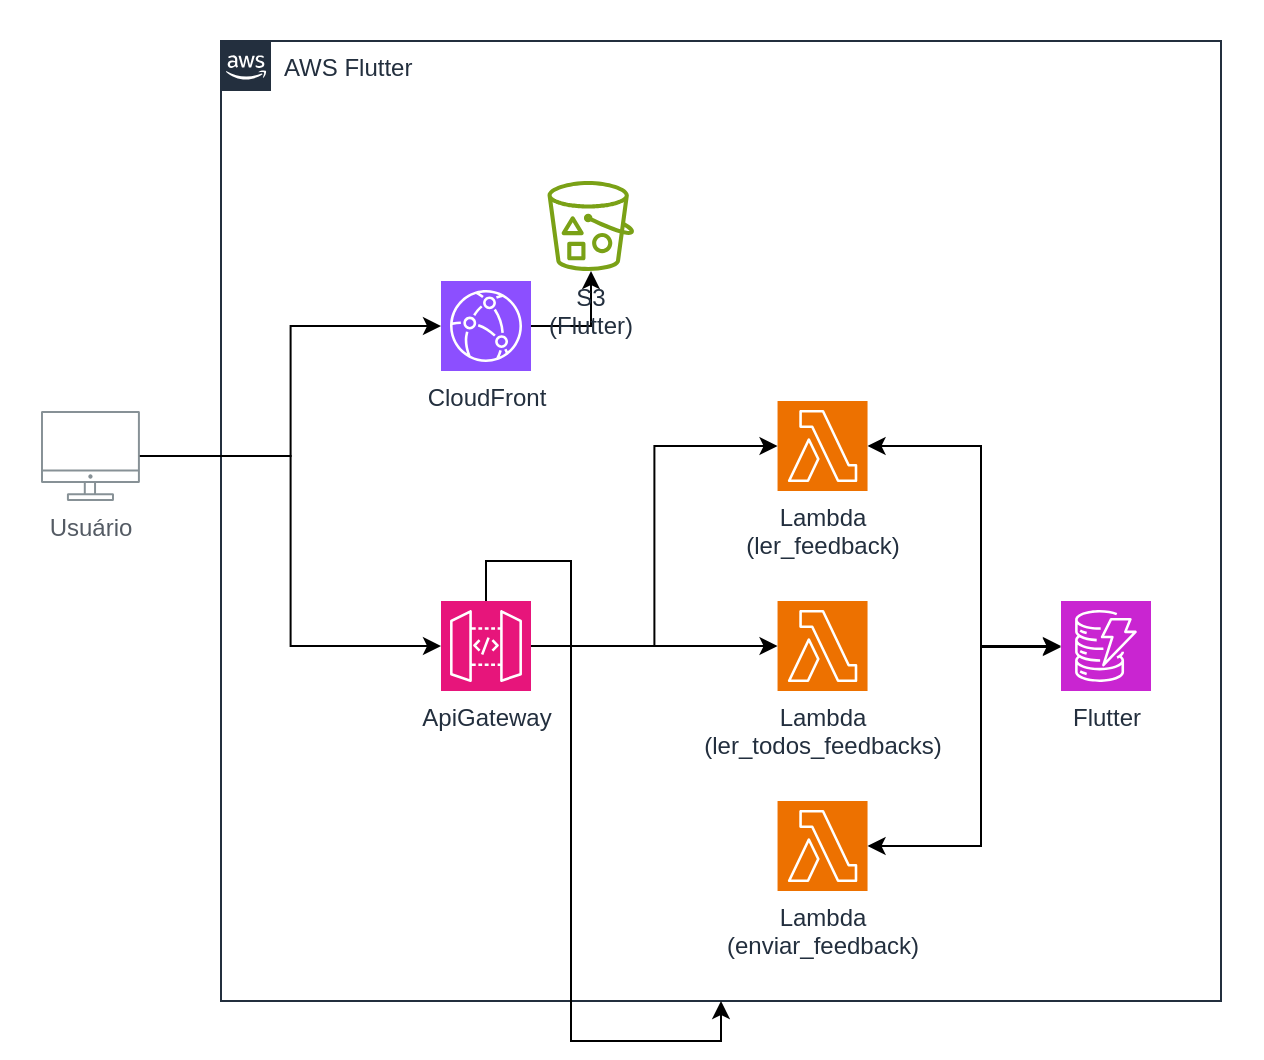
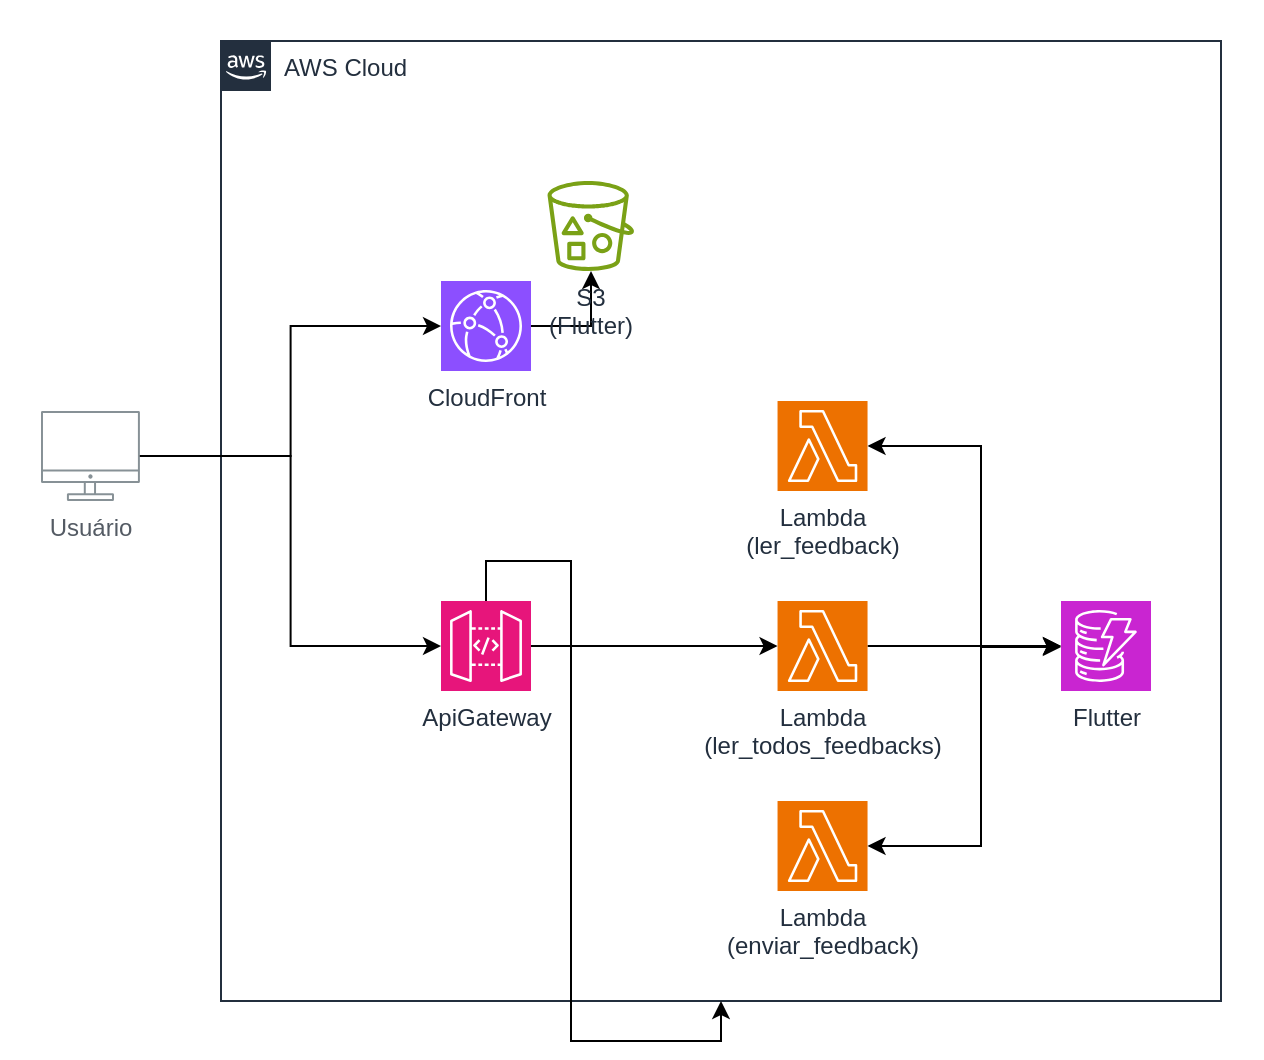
node "AWS Flutter": label "AWS Flutter" -> "AWS Cloud"
edge "ApiGateway" -> "Lambda (ler_feedback)": removed
edge "Lambda (ler_todos_feedbacks)" -> "Flutter": added
